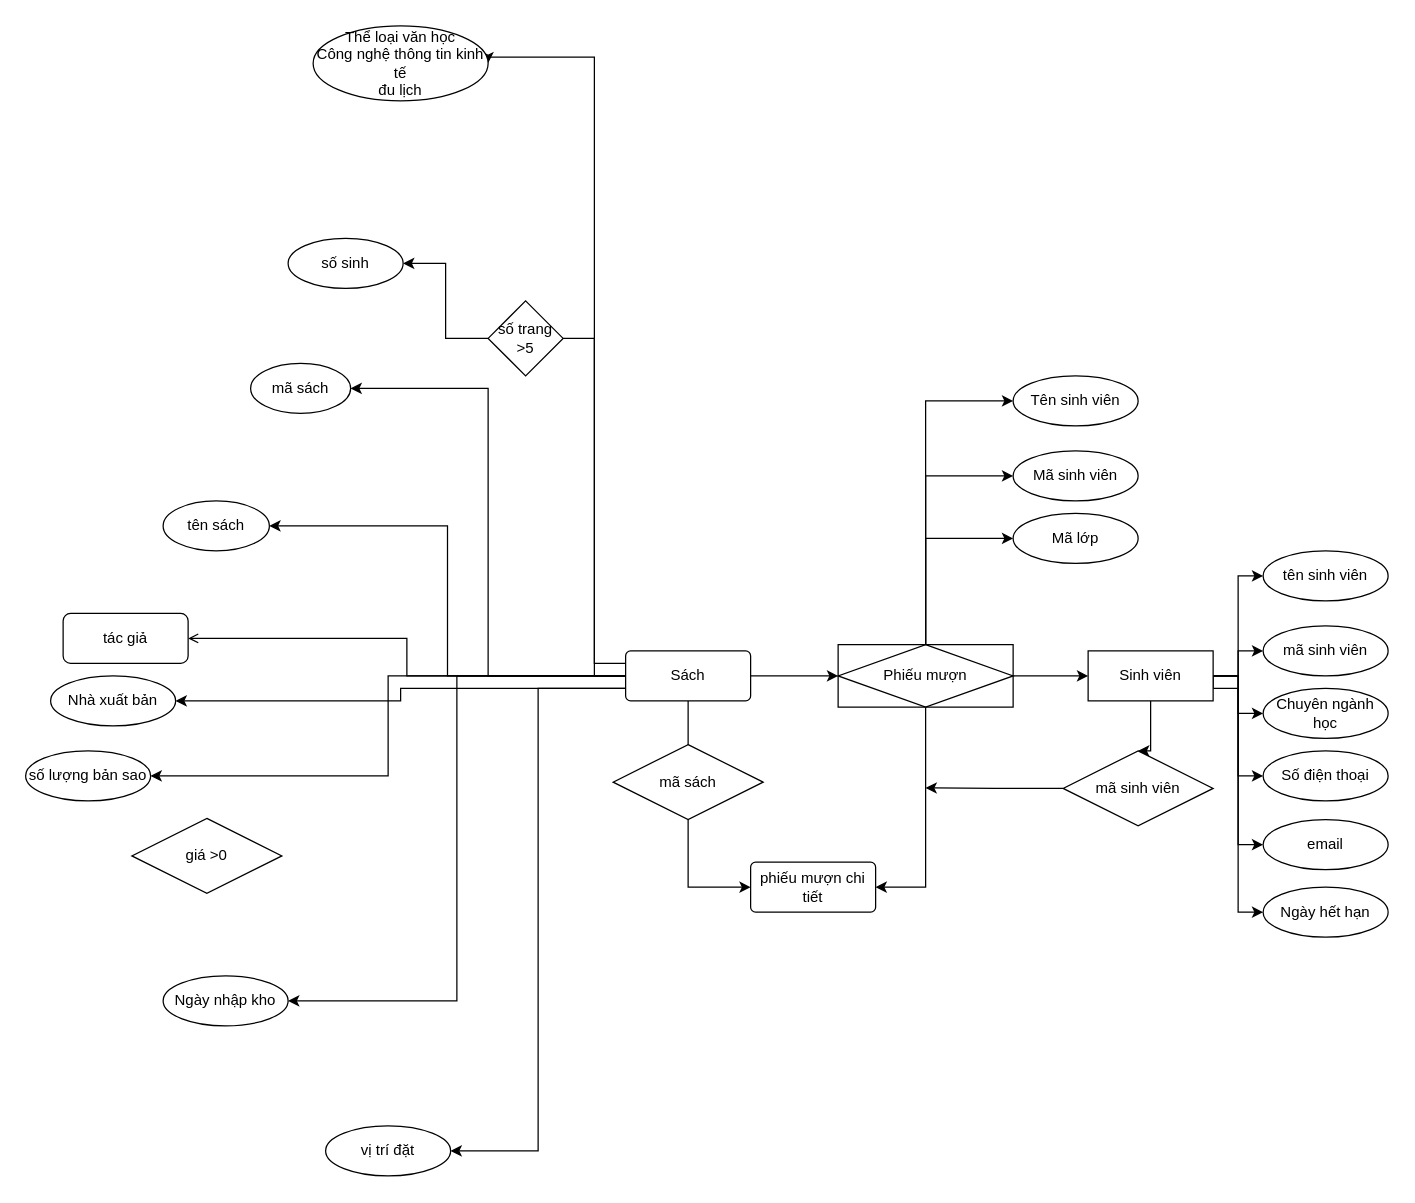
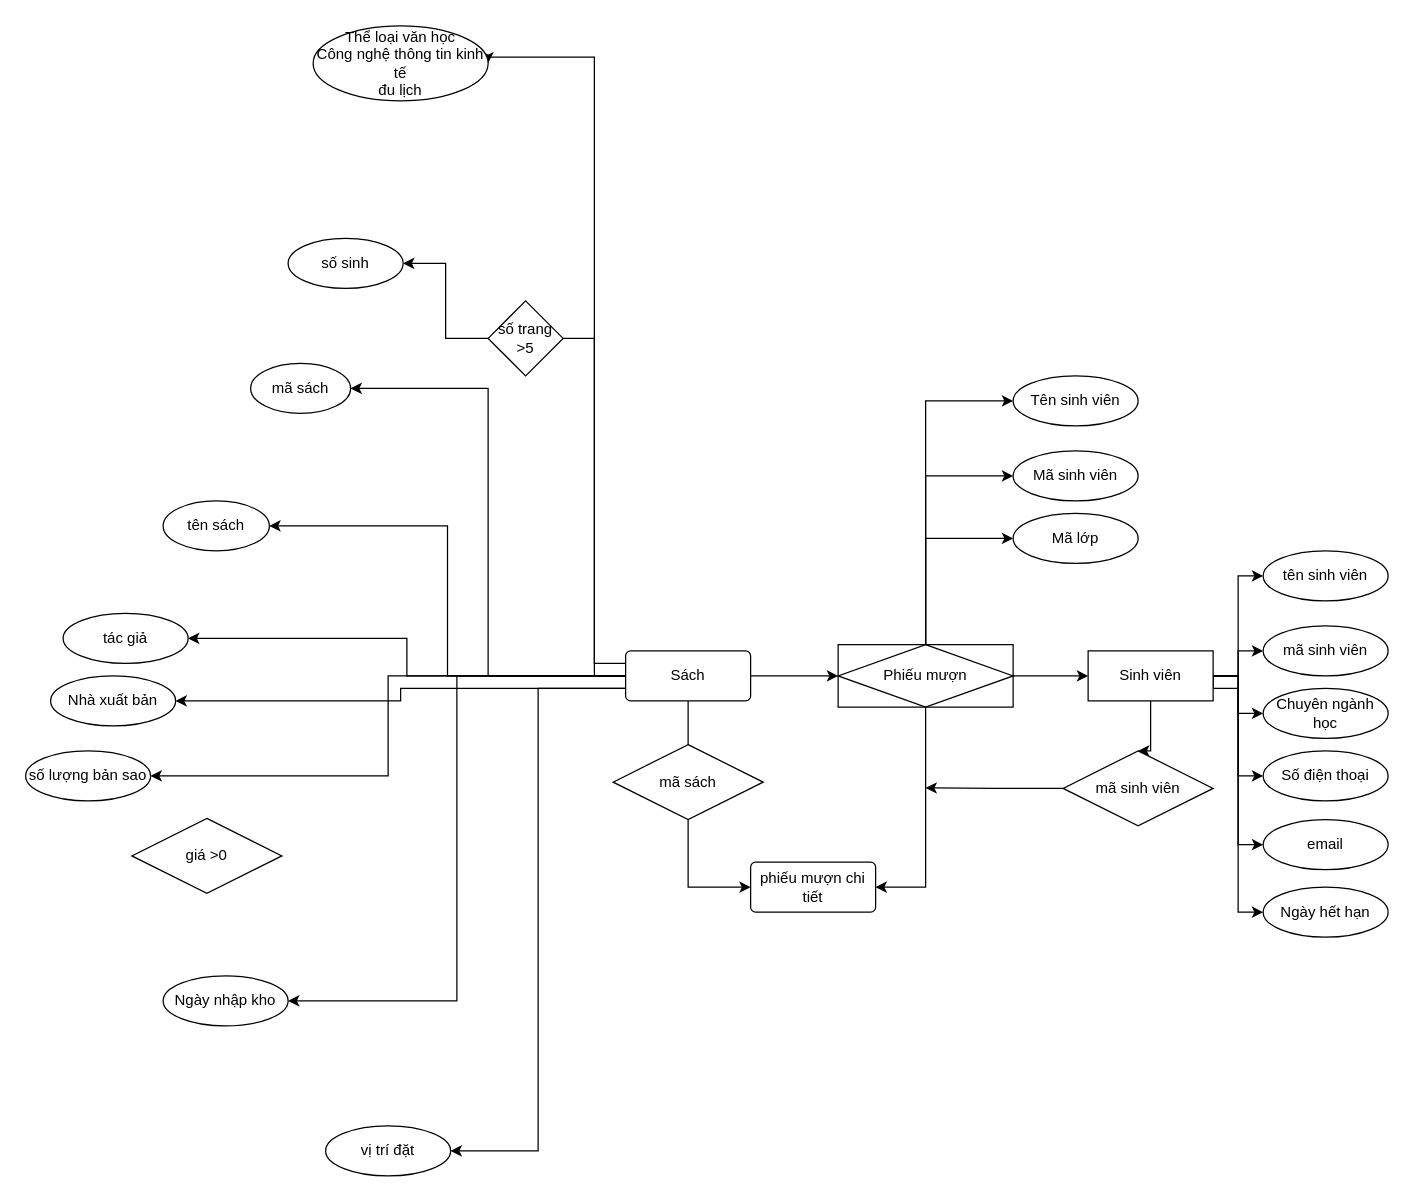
node "tác giả": shape rounded rectangle -> ellipse
edge "Sách" -> "tác giả": arrowhead open -> classic
